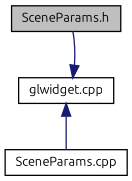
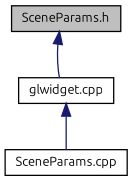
edge "SceneParams.h" -> "glwidget.cpp": reversed
